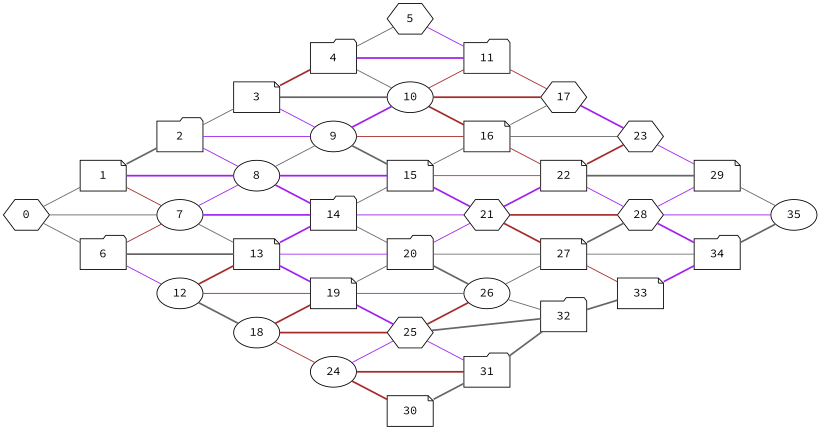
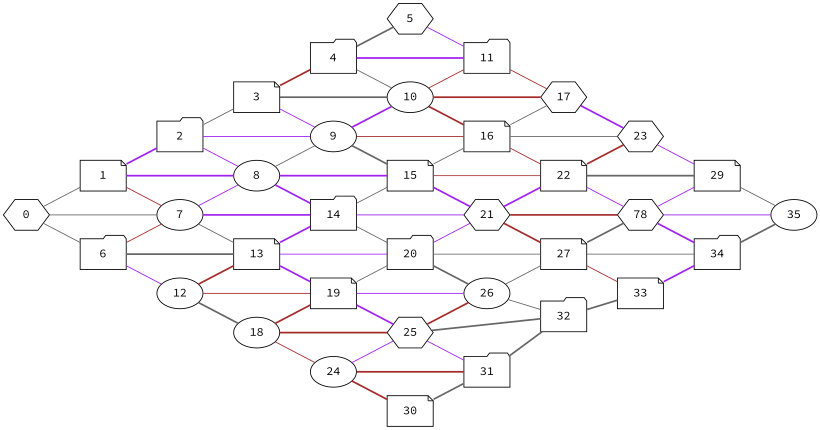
edge "5" -- "4": style solid -> bold
edge "2" -- "1": color gray40 -> purple
node "28": label "28" -> "78"
